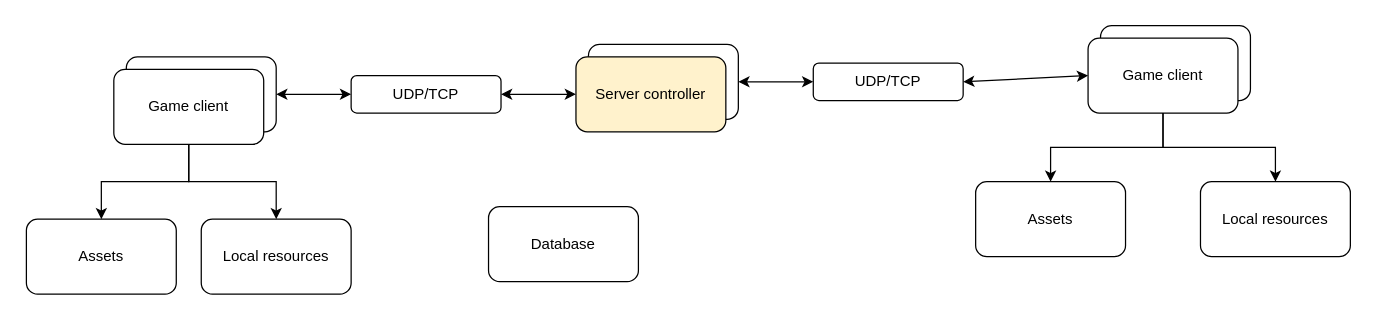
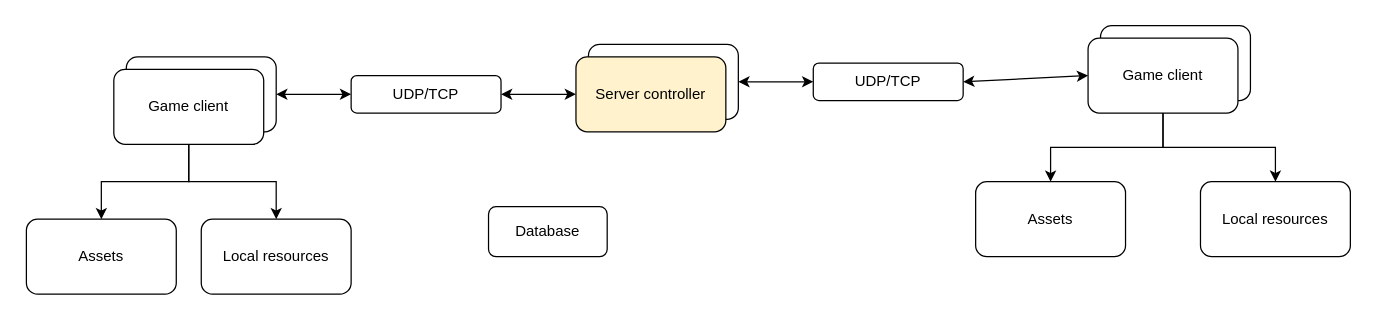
node "Database": size 150x75 -> 119x50
